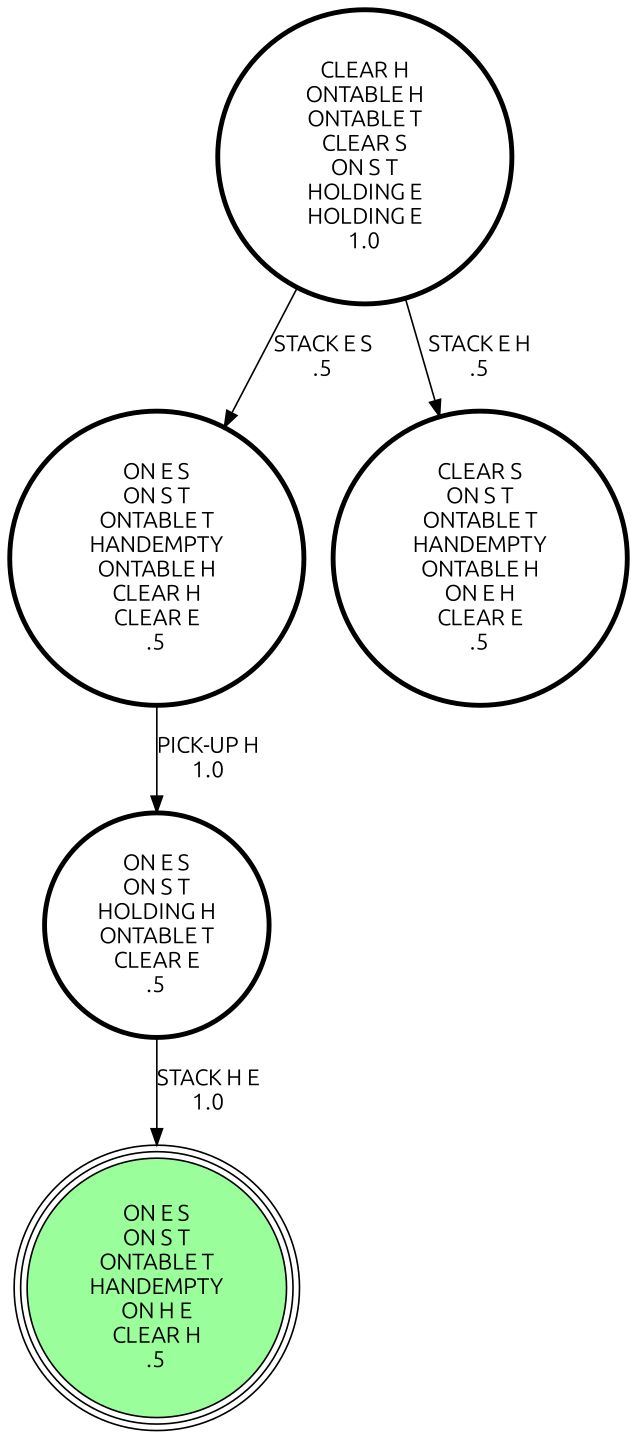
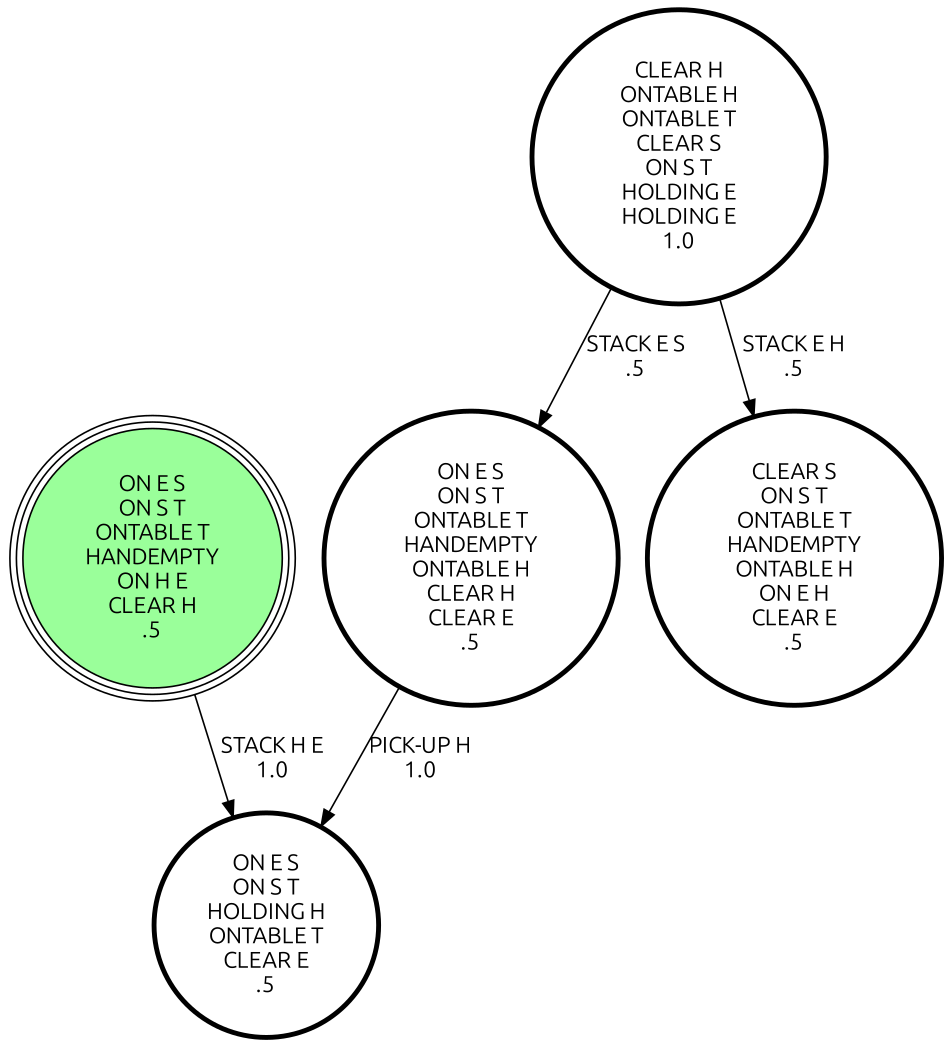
edge "ON E S ON S T HOLDING H ONTABLE T CLEAR E .5" -> "ON E S ON S T ONTABLE T HANDEMPTY ON H E CLEAR H .5": reversed
